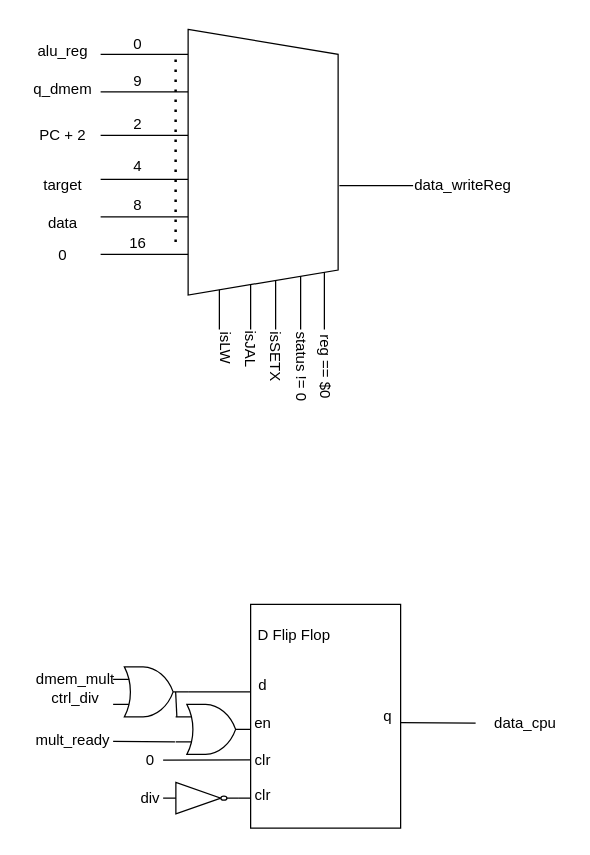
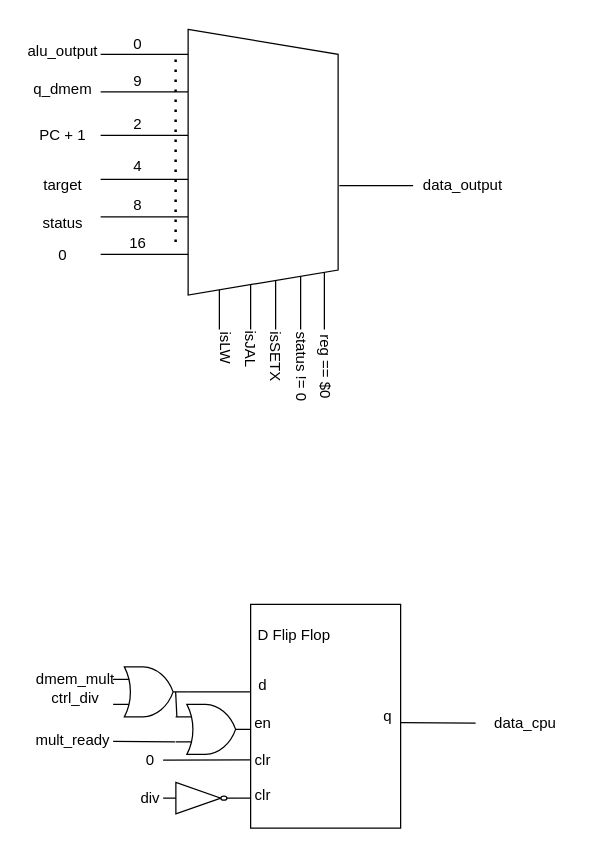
node "alu_reg": label "alu_reg" -> "alu_output"
node "PC + 2": label "PC + 2" -> "PC + 1"
node "data_writeReg": label "data_writeReg" -> "data_output"
node "data": label "data" -> "status"
